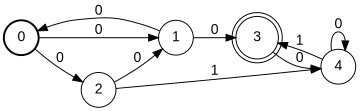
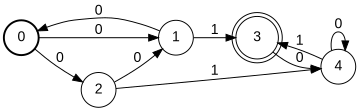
edge "1" -> "3": label "0" -> "1"
